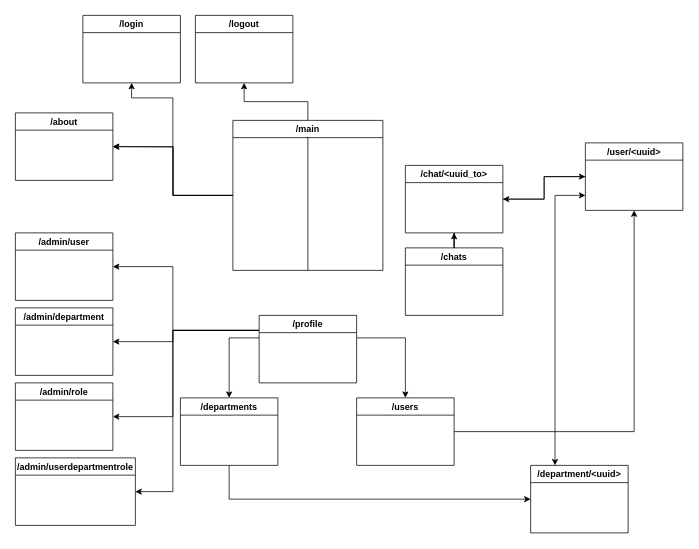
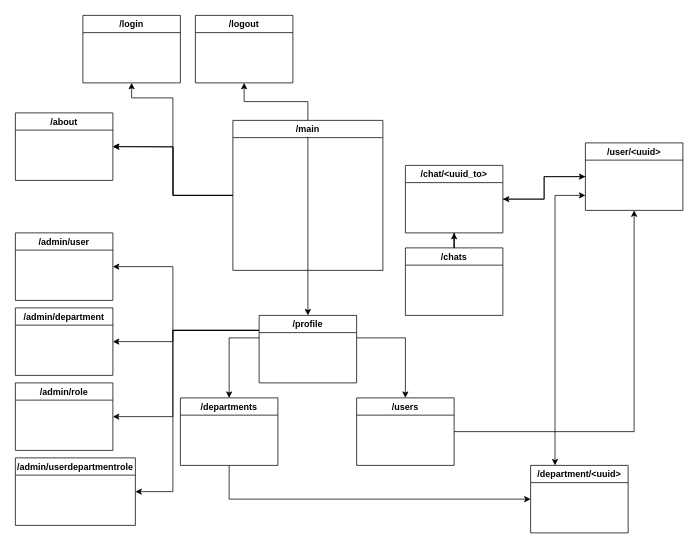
edge "/main" -> "/profile": added
